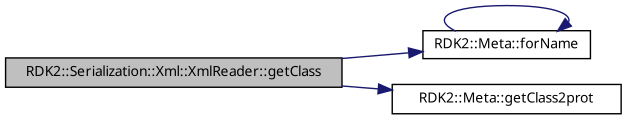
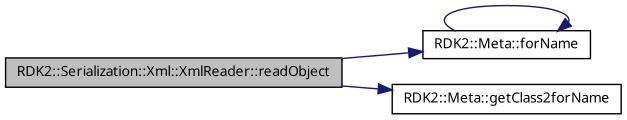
node "RDK2::Serialization::Xml::XmlReader::getClass": label "RDK2::Serialization::Xml::XmlReader::getClass" -> "RDK2::Serialization::Xml::XmlReader::readObject"
node "RDK2::Meta::getClass2prot": label "RDK2::Meta::getClass2prot" -> "RDK2::Meta::getClass2forName"
